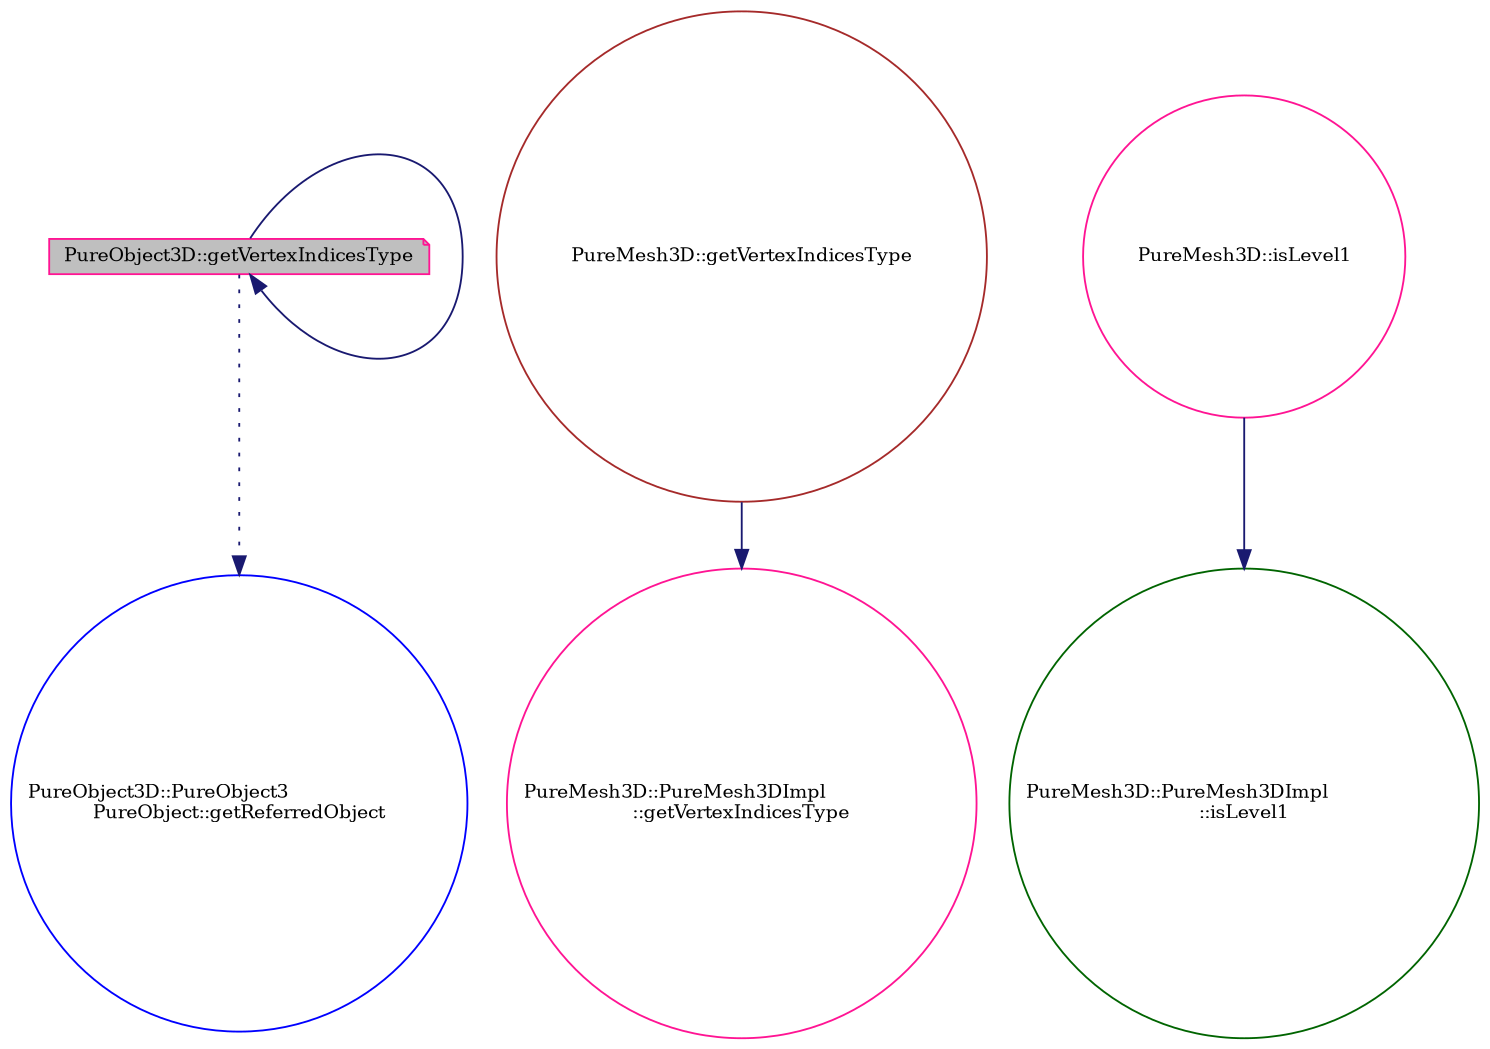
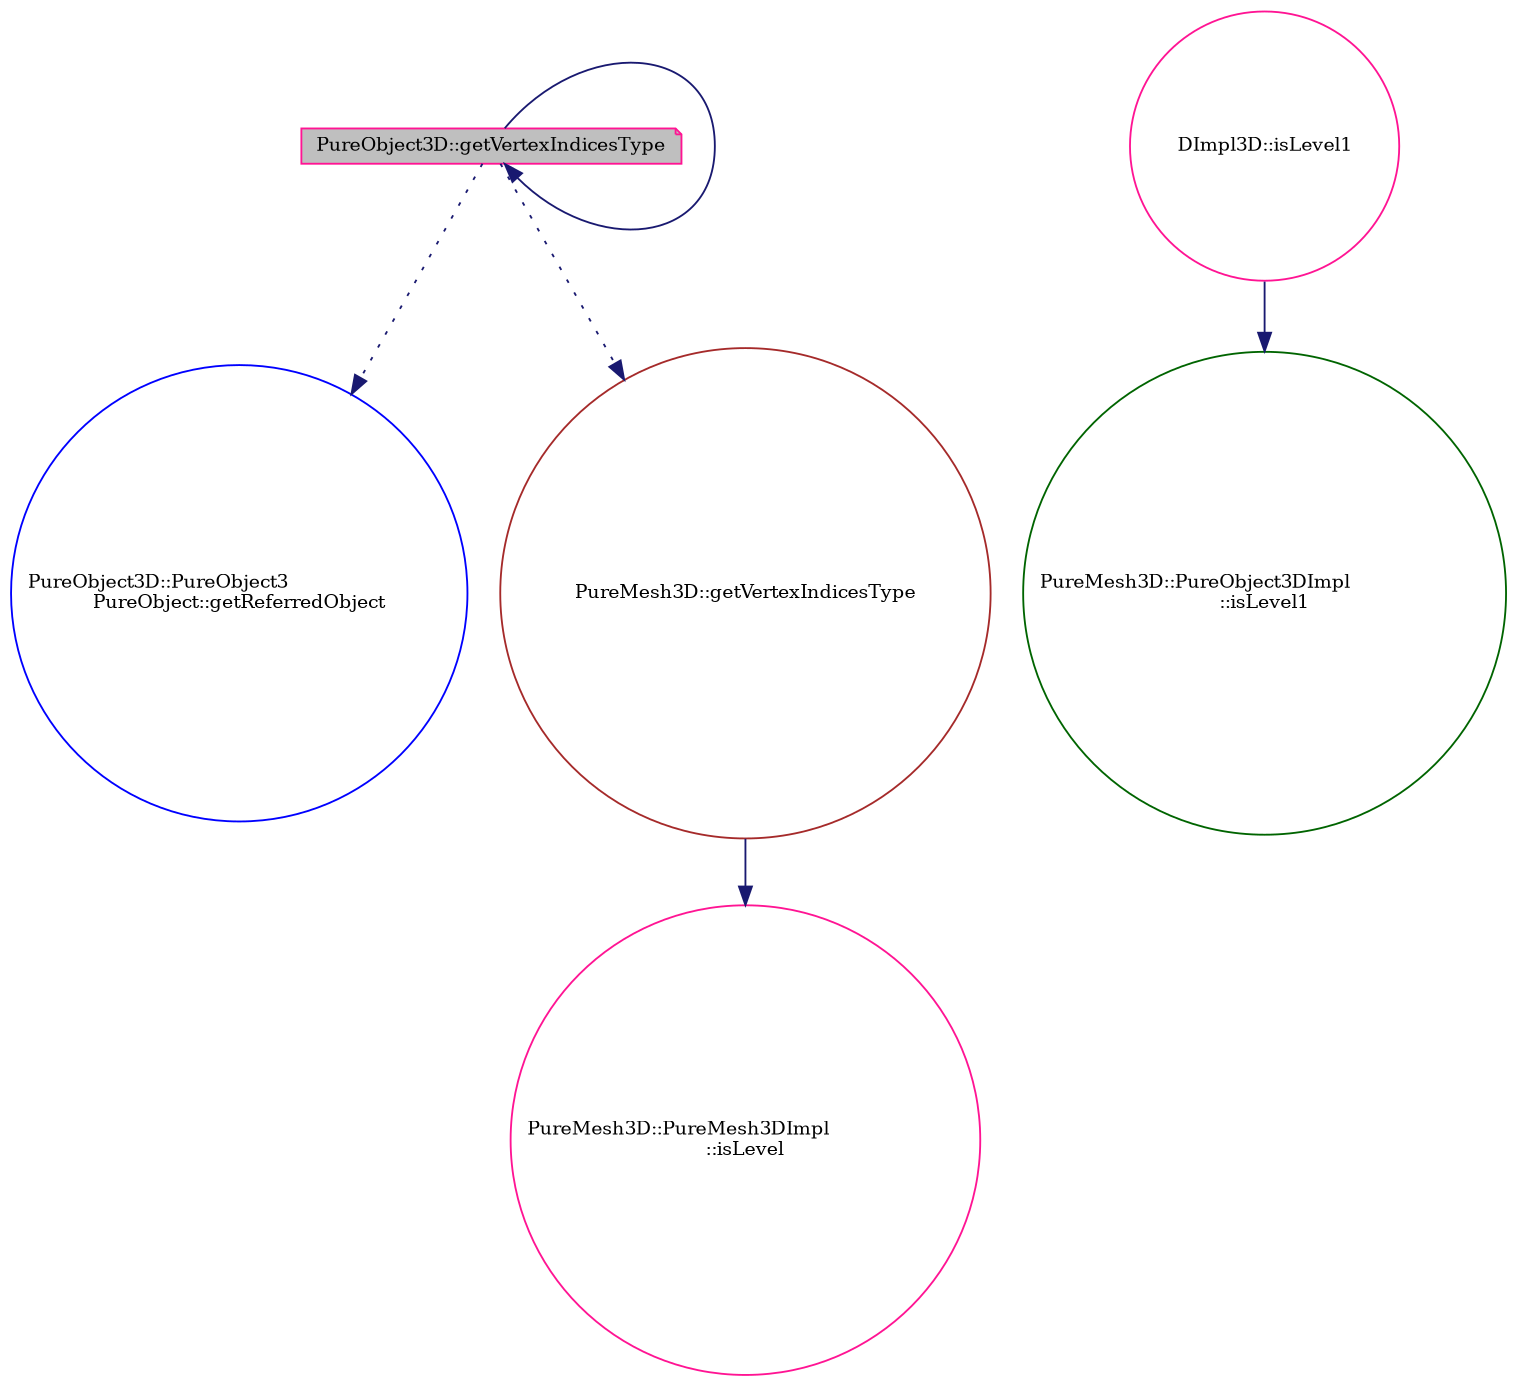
node "PureMesh3D::isLevel1": label "PureMesh3D::isLevel1" -> "DImpl3D::isLevel1"
edge "PureObject3D::getVertexIndicesType" -> "PureMesh3D::getVertexIndicesType": added
node "PureMesh3D::PureMesh3DImpl ::getVertexIndicesType": label "PureMesh3D::PureMesh3DImpl ::getVertexIndicesType" -> "PureMesh3D::PureMesh3DImpl ::isLevel"
node "PureMesh3D::PureMesh3DImpl ::isLevel1": label "PureMesh3D::PureMesh3DImpl ::isLevel1" -> "PureMesh3D::PureObject3DImpl ::isLevel1"
